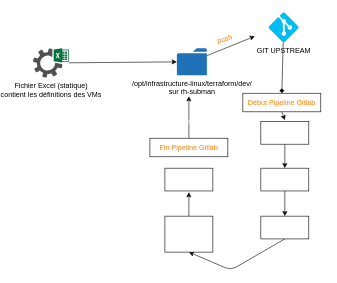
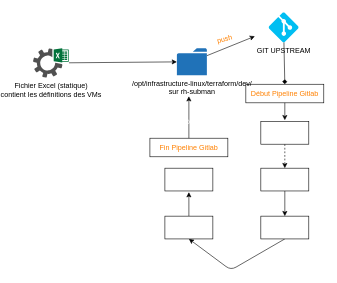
node "Début Pipeline Gitlab": moved (282, 103) -> (285, 94)
edge "Conversion XLS -> CSV" -> "Conversion CSV -> YML": style solid -> dashed
node "Terraform Plan": size 48x36 -> 48x23
